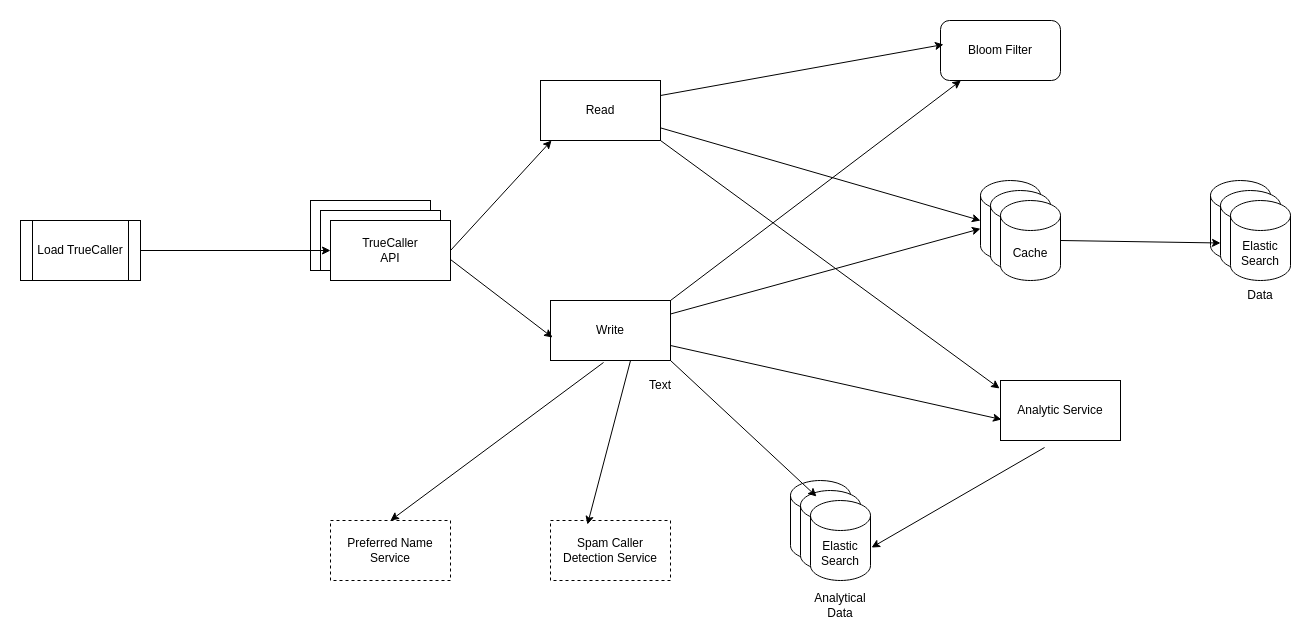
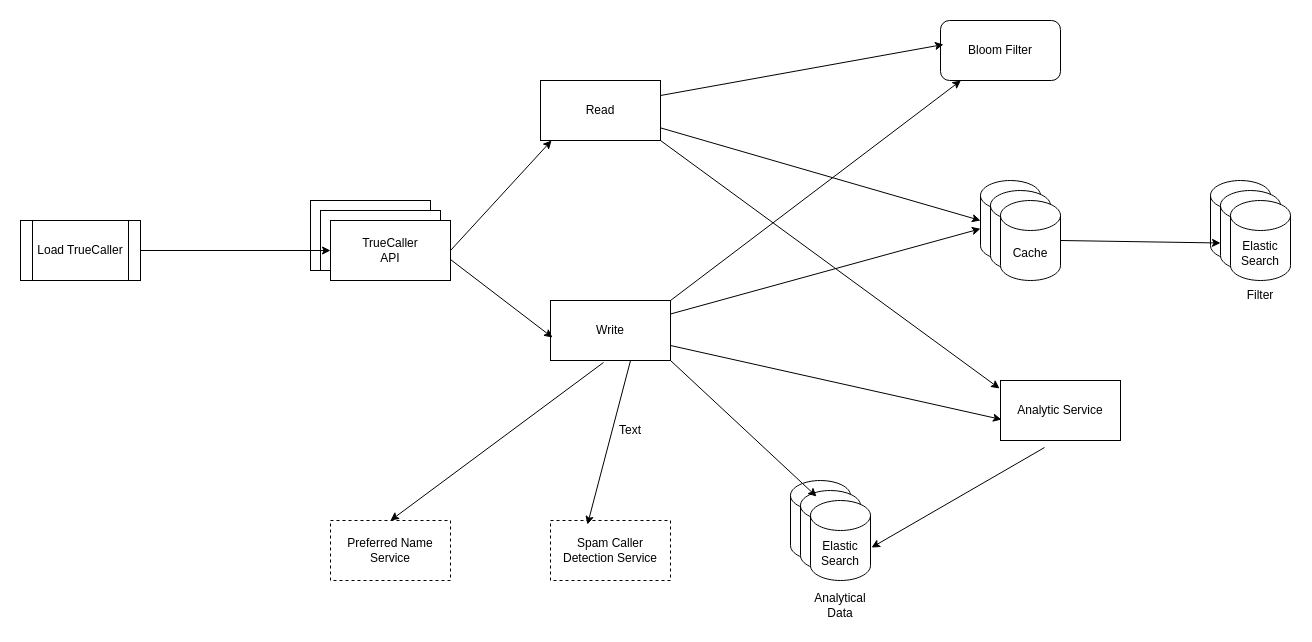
node "Data": label "Data" -> "Filter"
node "Text": moved (661, 386) -> (631, 431)
